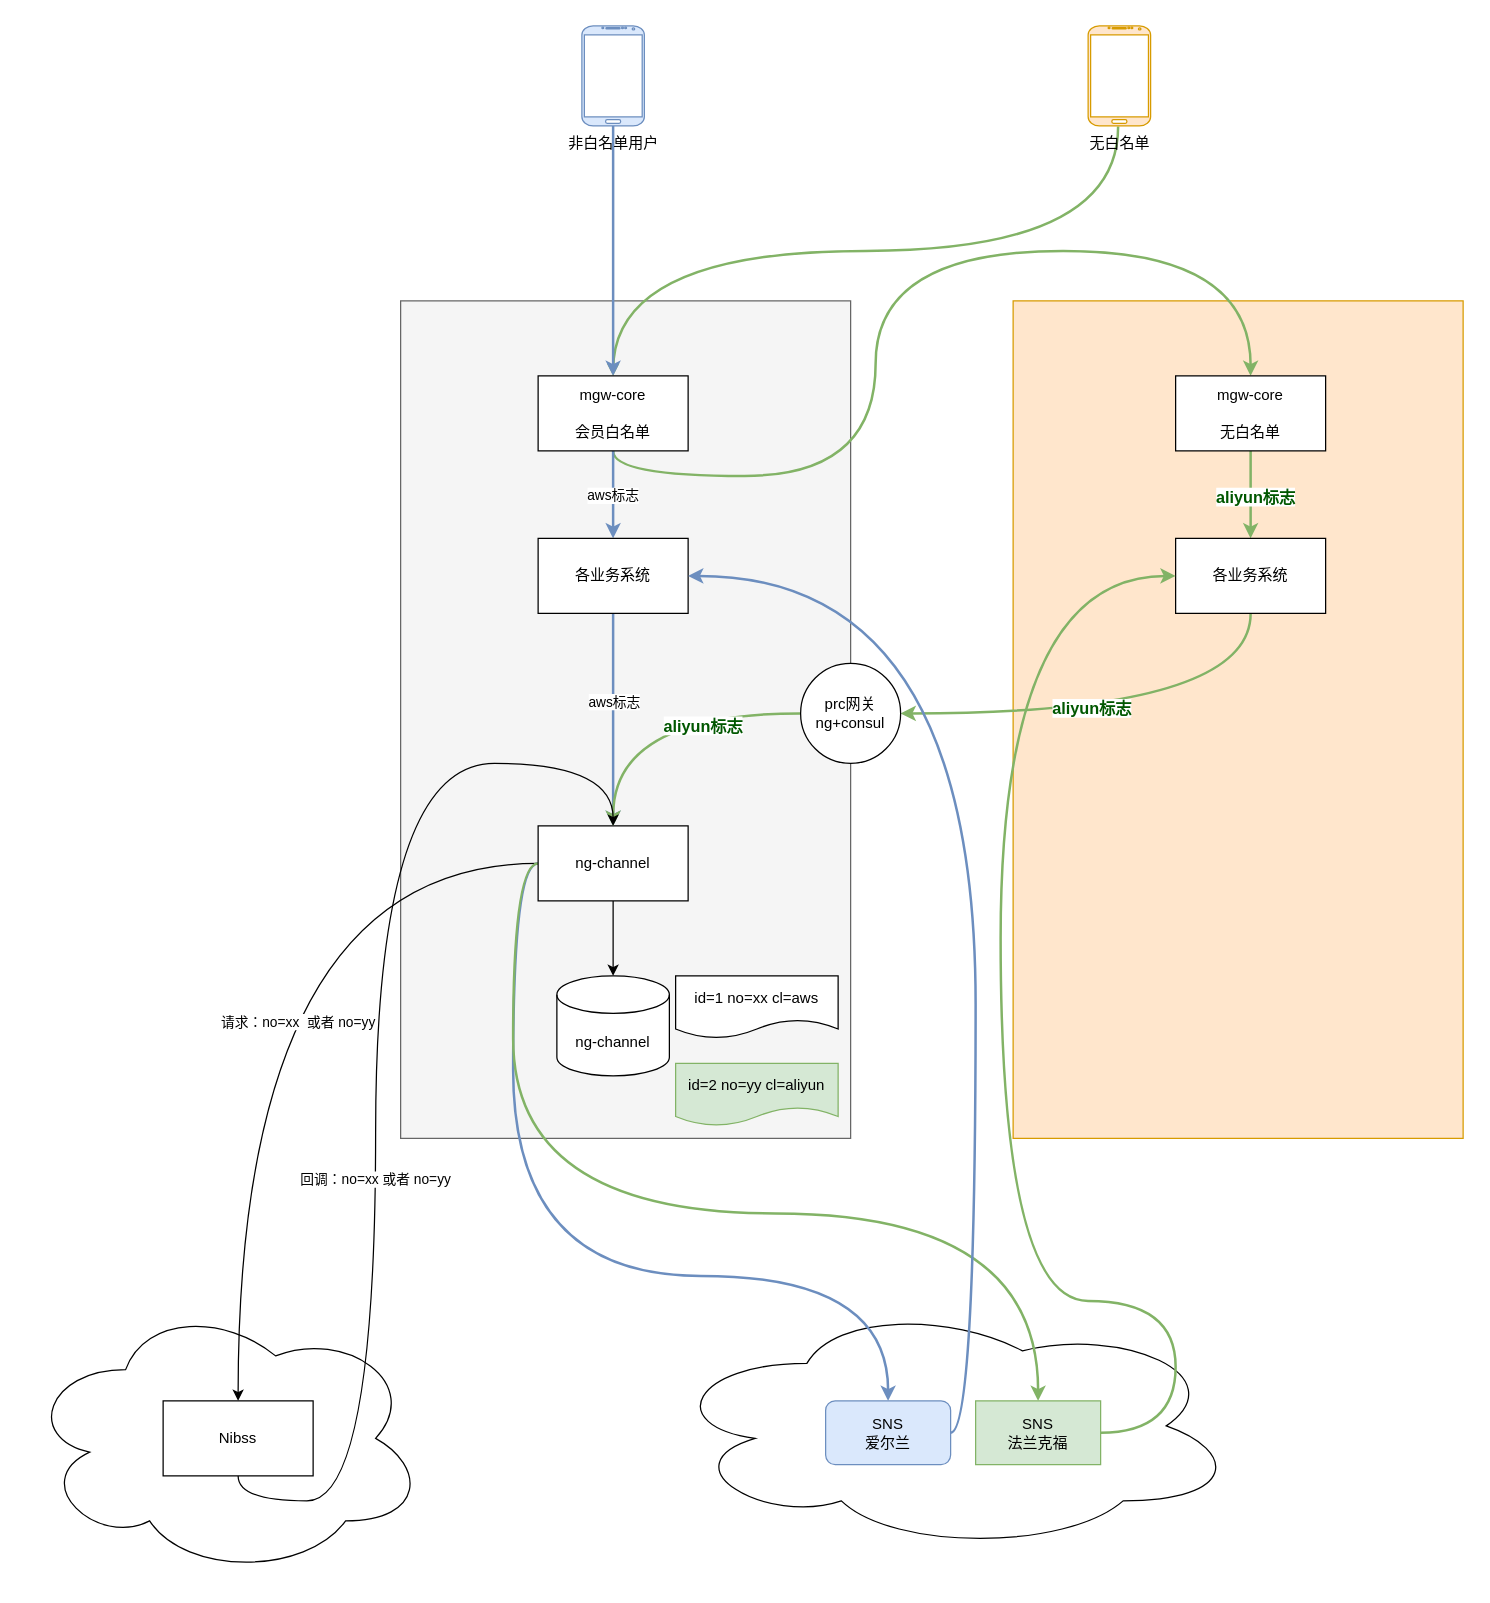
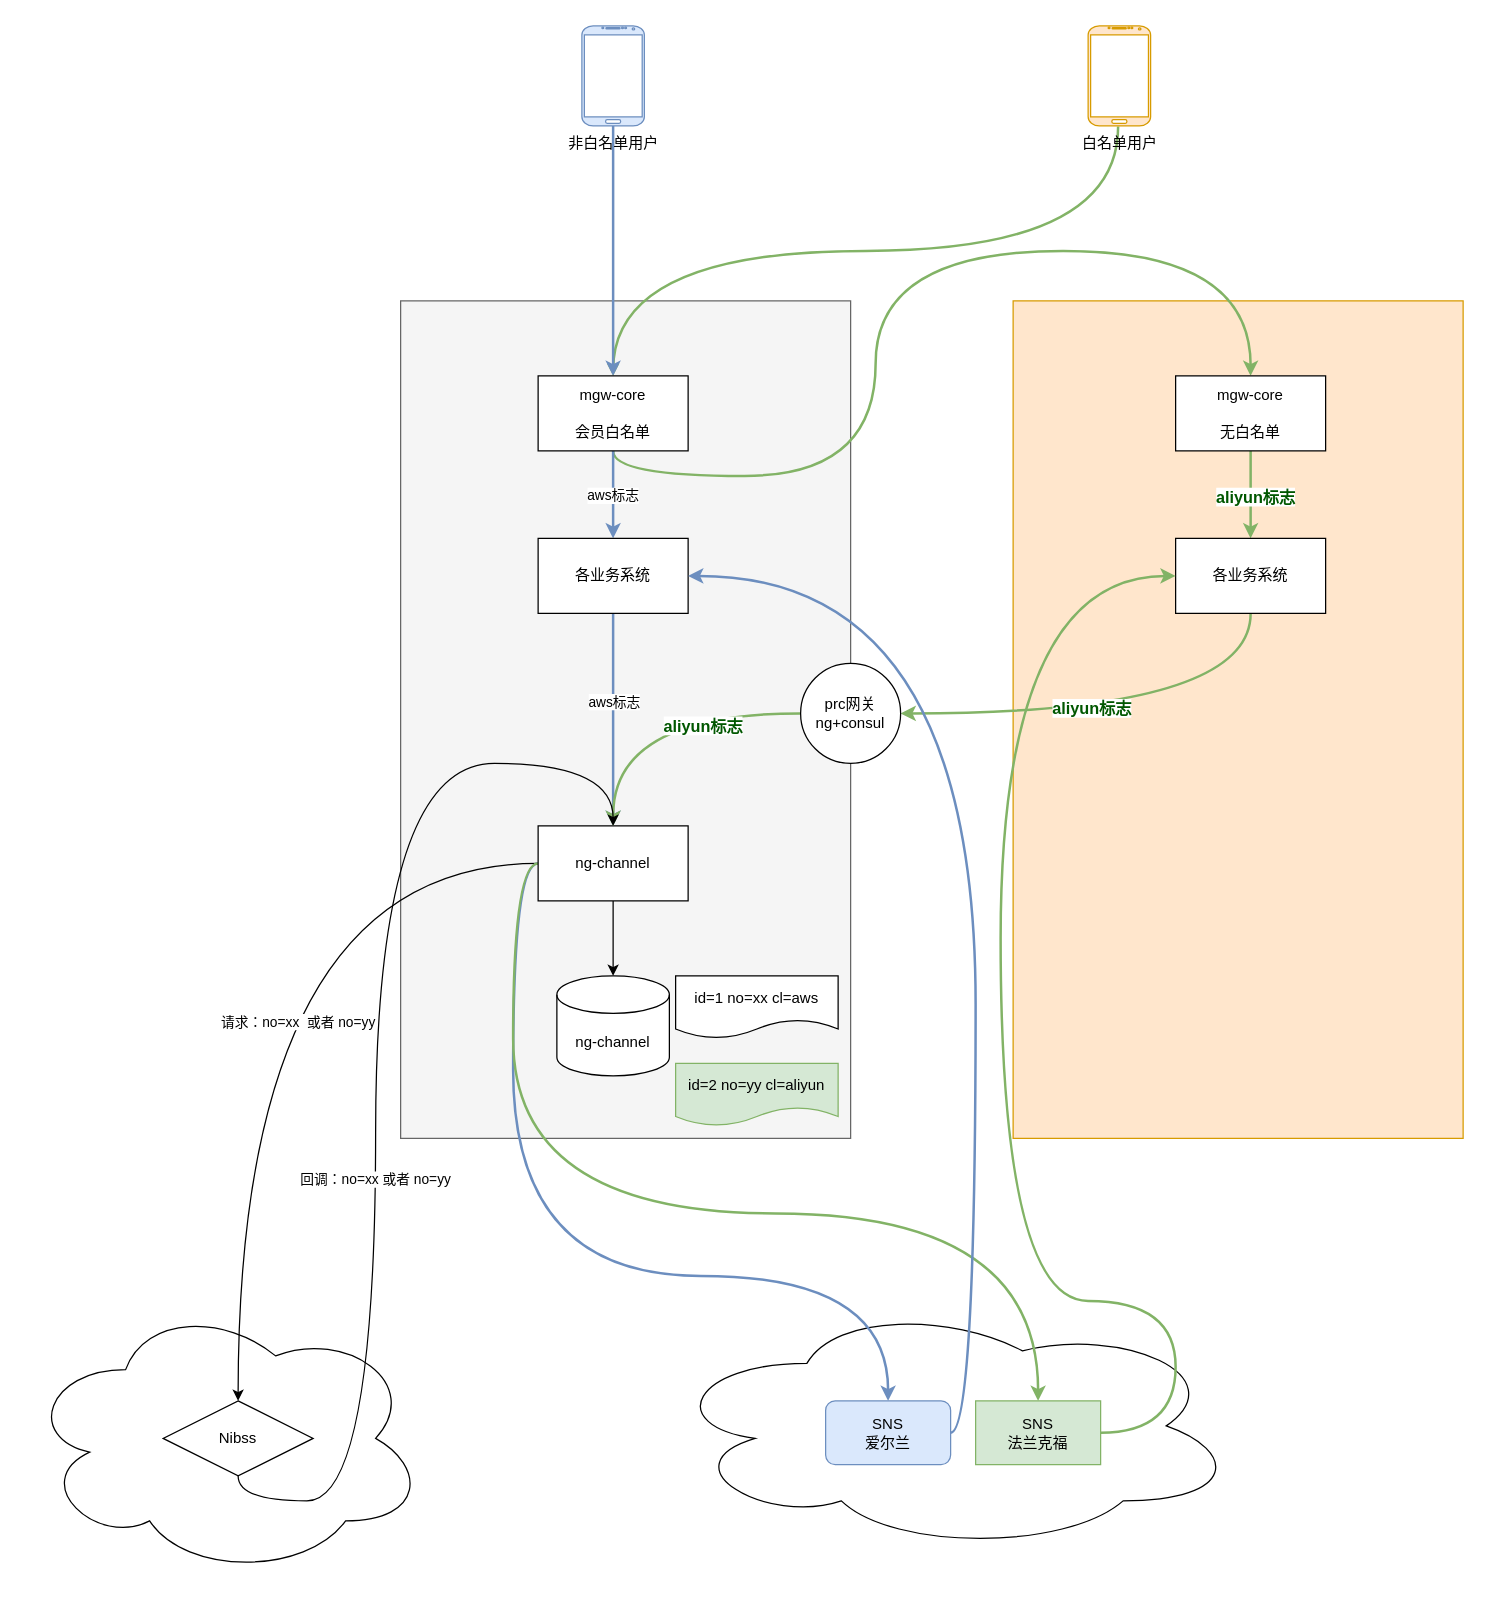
node "无白名单": label "无白名单" -> "白名单用户"
node "Nibss": shape rectangle -> diamond
